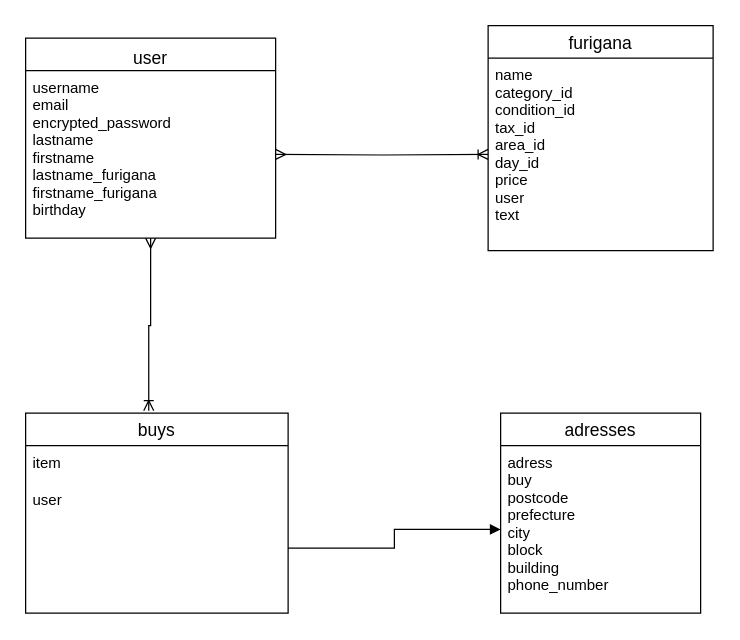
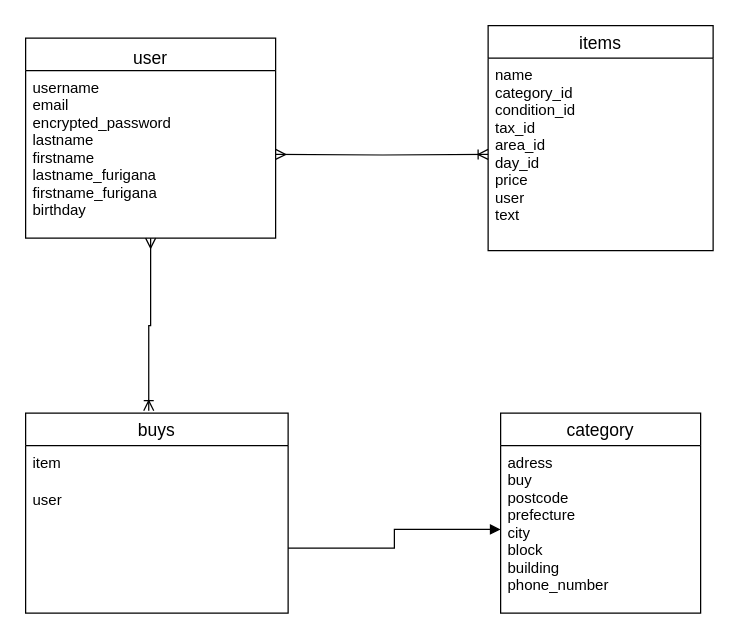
node "furigana": label "furigana" -> "items"
node "adresses": label "adresses" -> "category"
